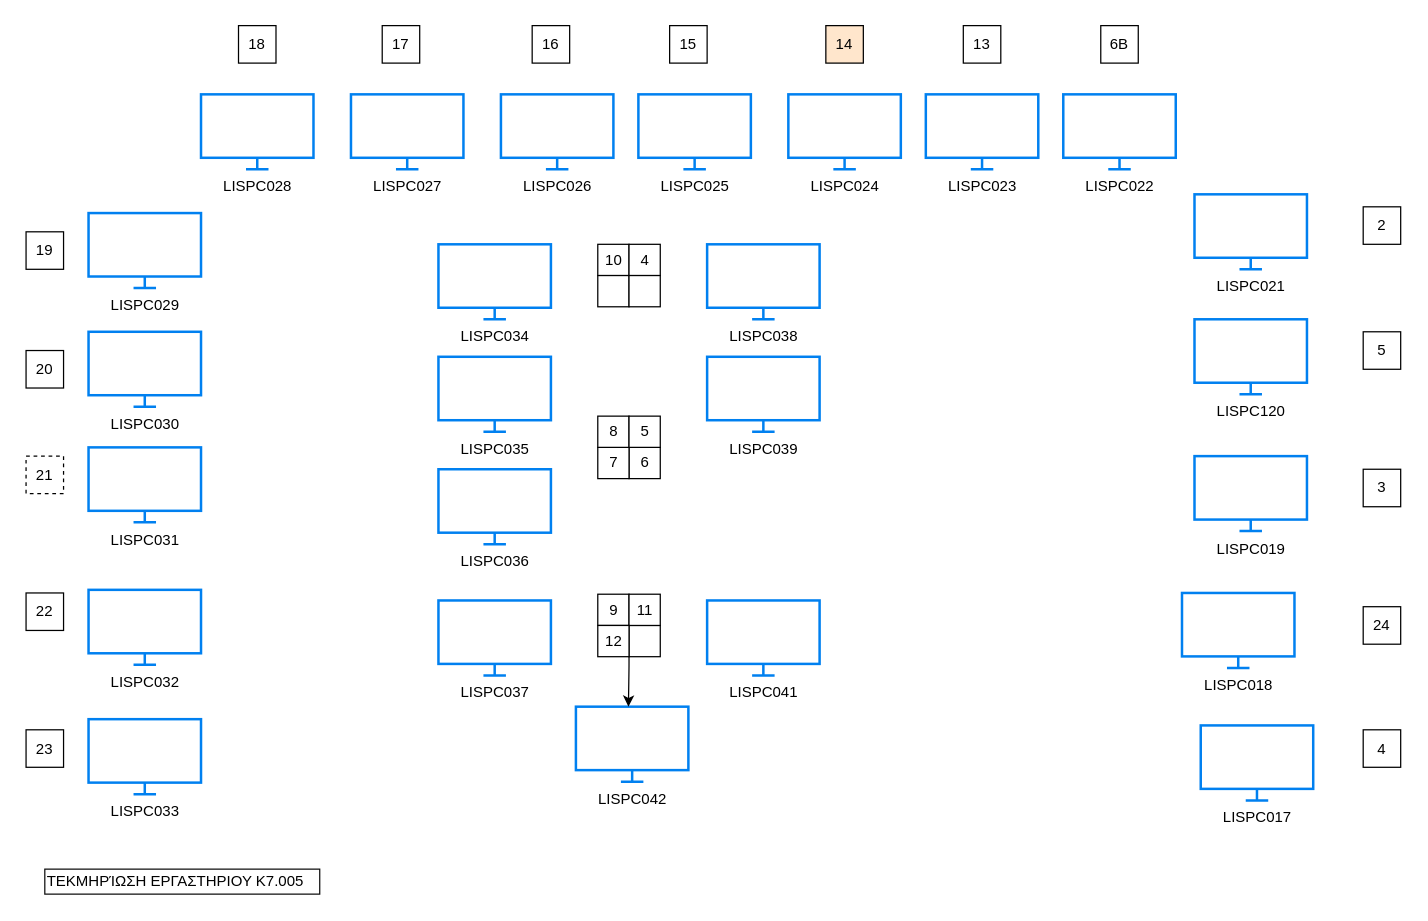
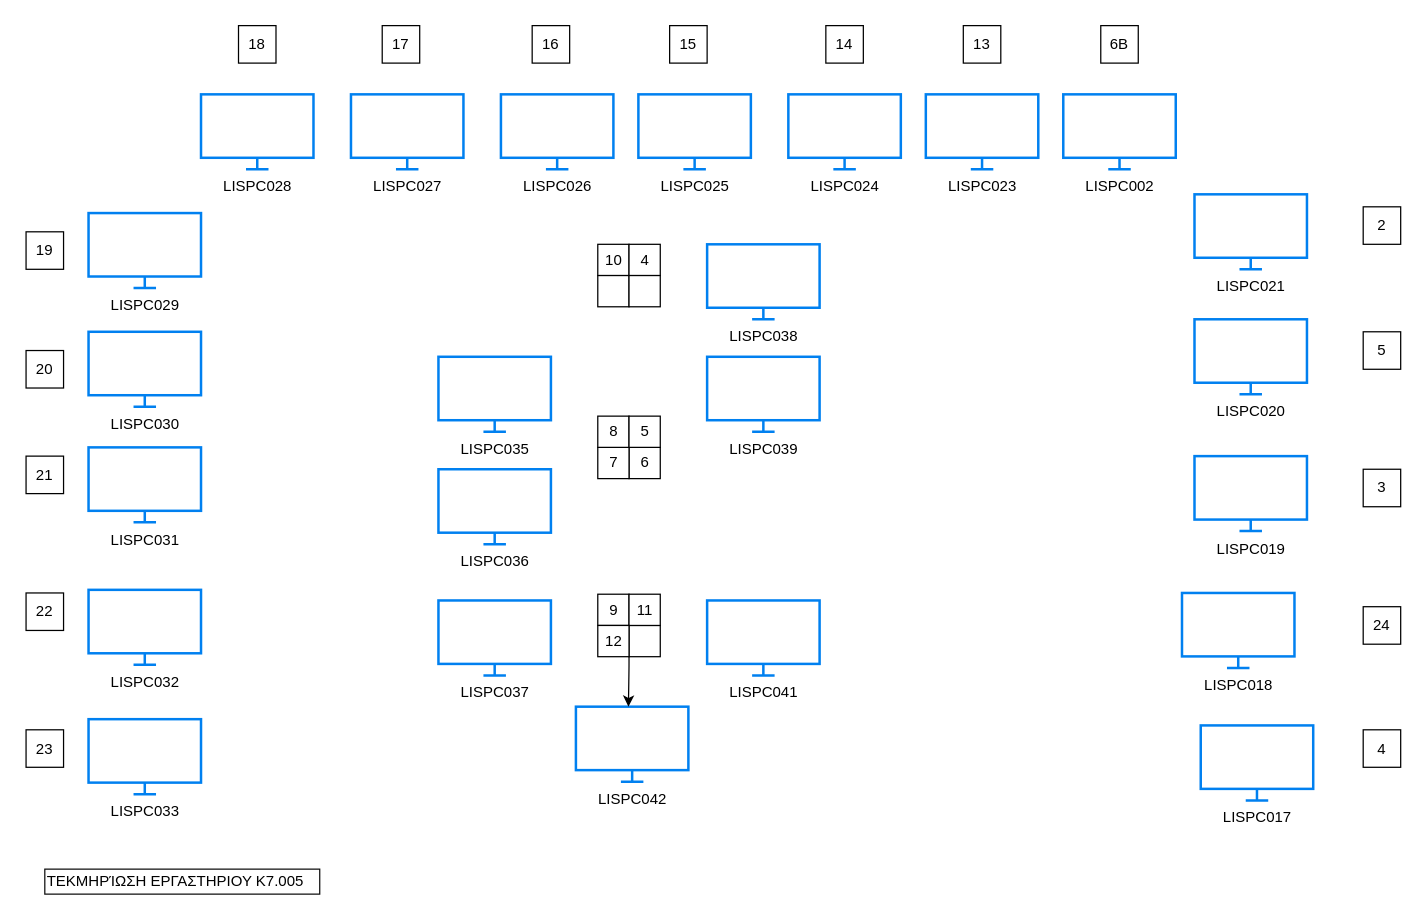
node "14": fillcolor #ffe6cc -> #ffffff
node "LISPC022": label "LISPC022" -> "LISPC002"
node "LISPC034": removed
node "LISPC120": label "LISPC120" -> "LISPC020"
node "21": style dashed -> solid
